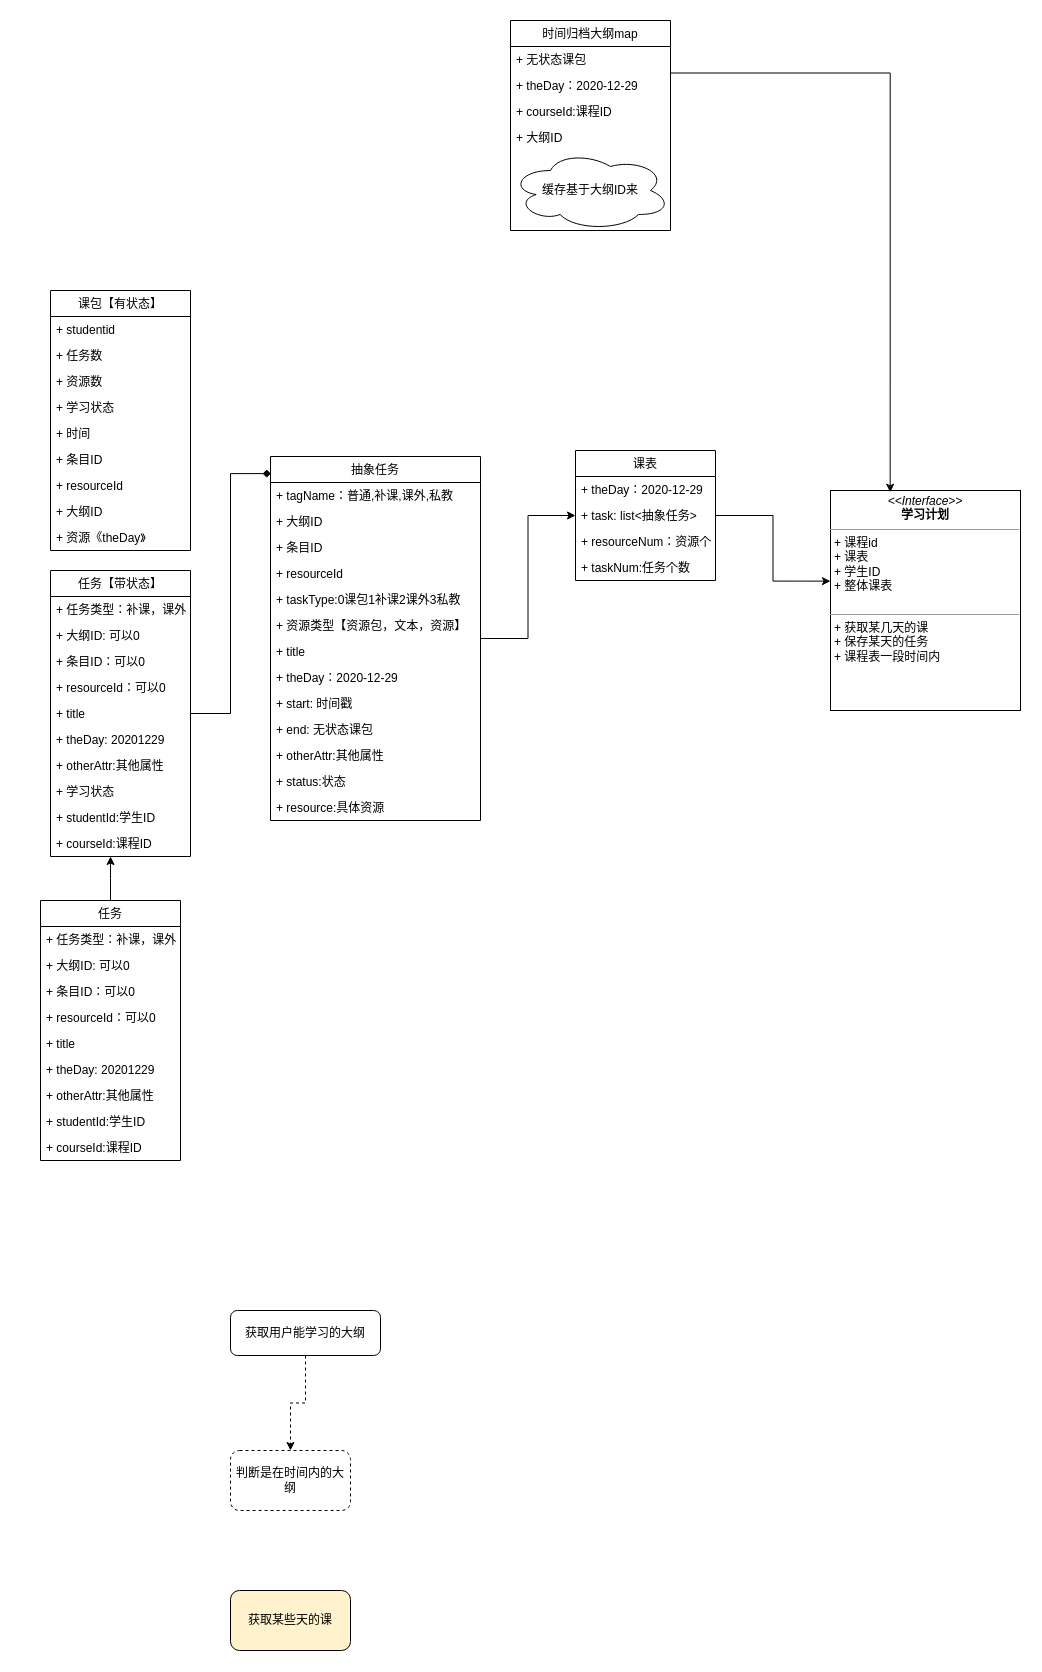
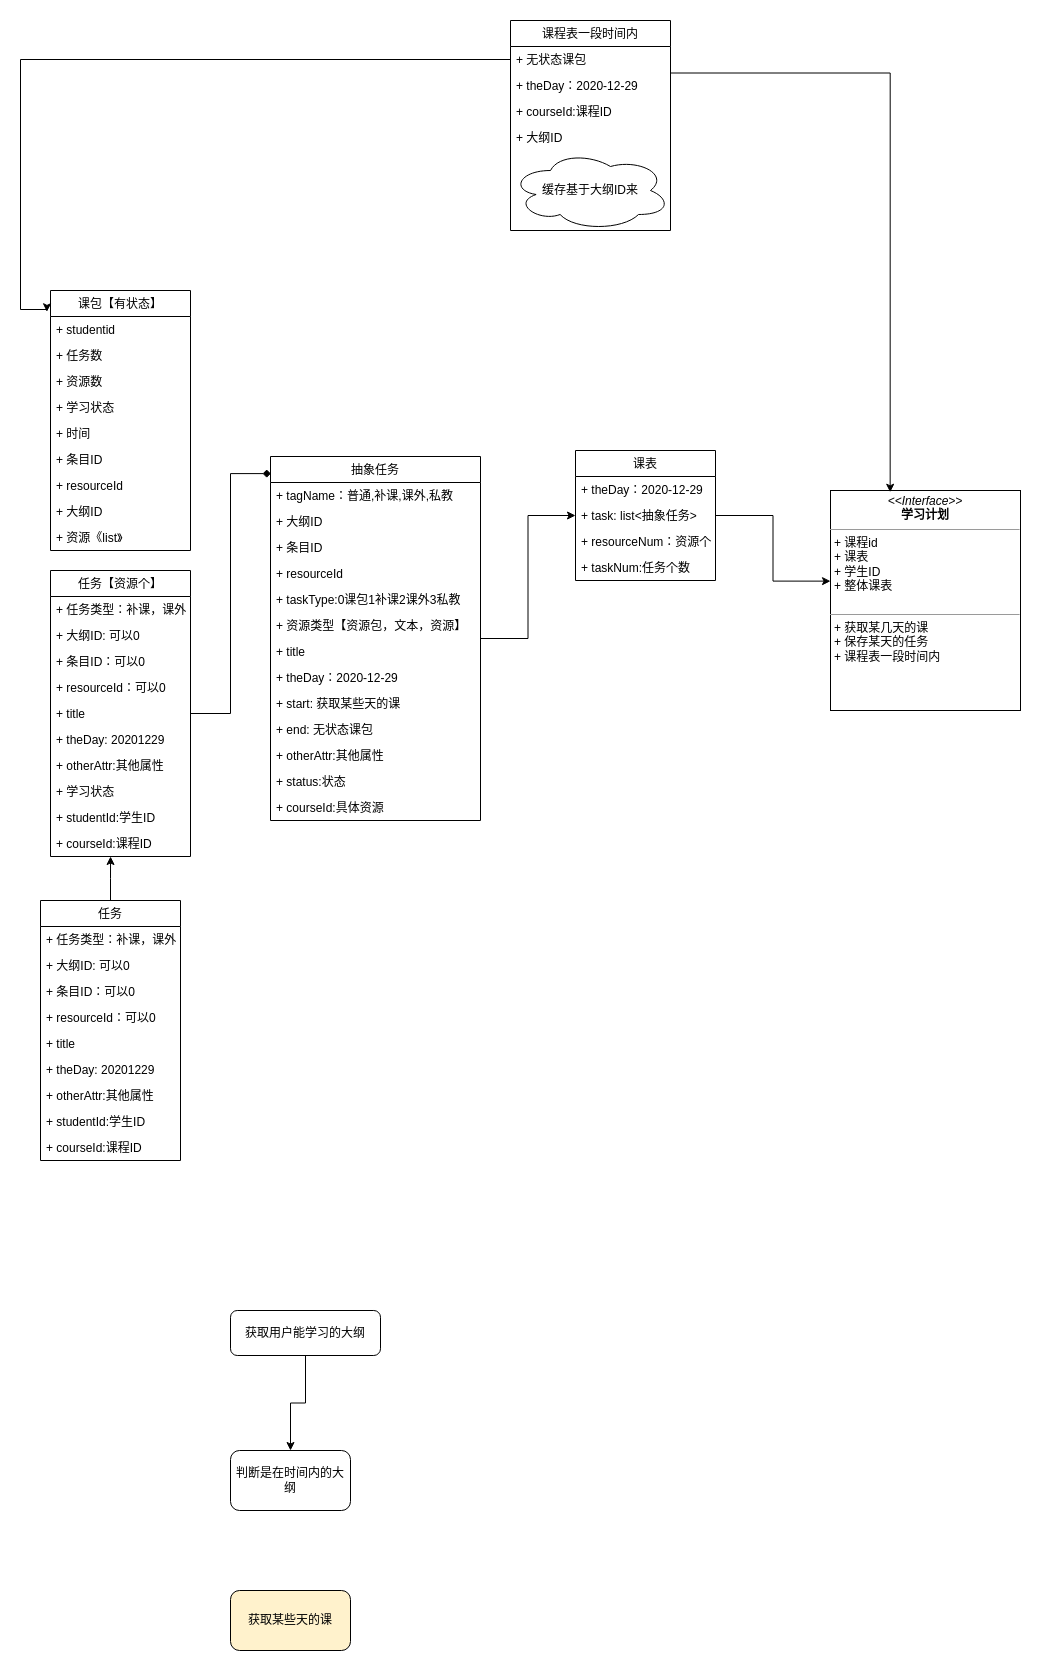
node "时间归档大纲map": label "时间归档大纲map" -> "课程表一段时间内"
edge "+ 无状态课包" -> "课包【有状态】": added
node "+ 资源《theDay》": label "+ 资源《theDay》" -> "+ 资源《list》"
node "任务【带状态】": label "任务【带状态】" -> "任务【资源个】"
node "+ start: 时间戳": label "+ start: 时间戳" -> "+ start: 获取某些天的课"
node "+ resource:具体资源": label "+ resource:具体资源" -> "+ courseId:具体资源"
edge "获取用户能学习的大纲" -> "判断是在时间内的大纲": style dashed -> solid
node "判断是在时间内的大纲": style dashed -> solid
